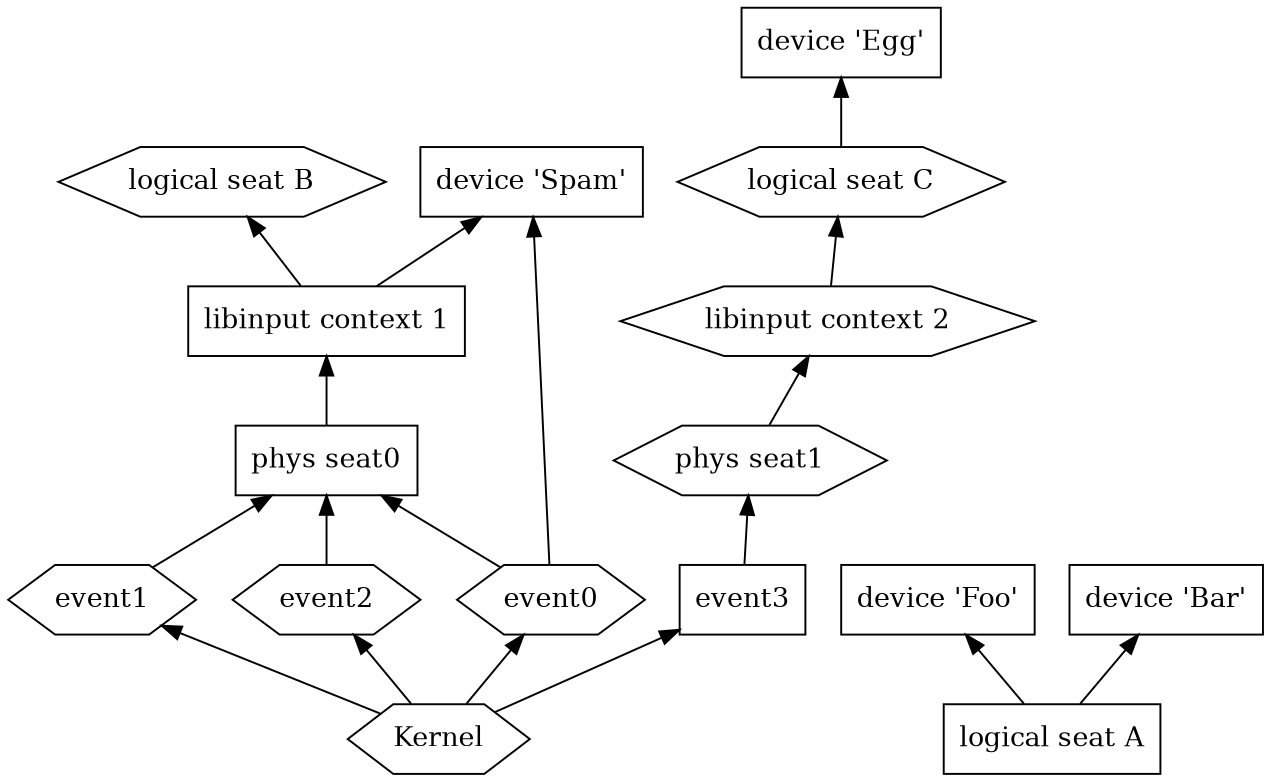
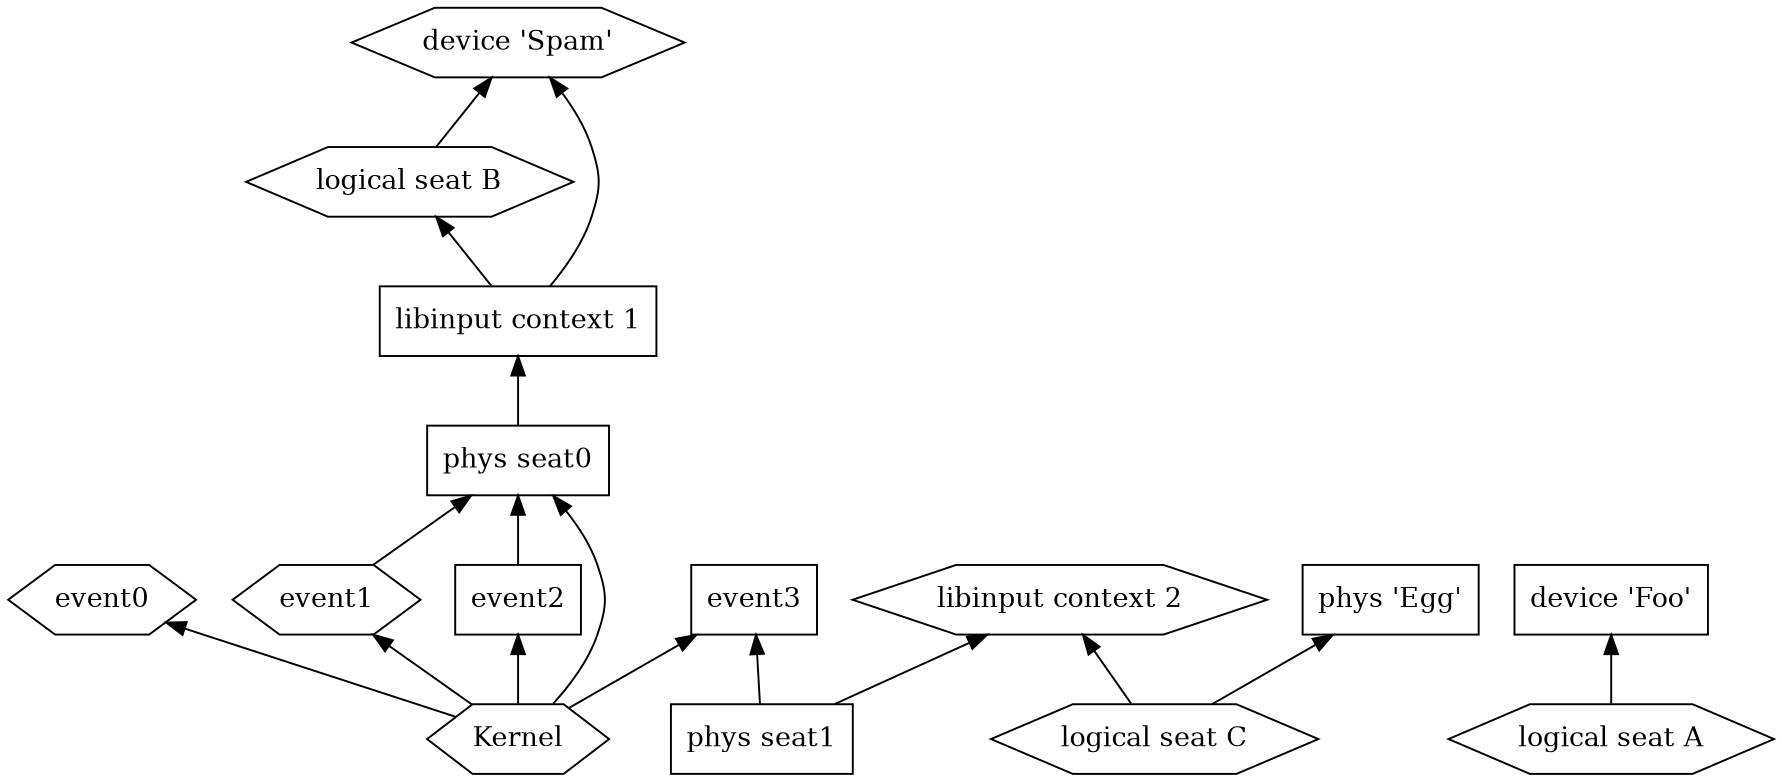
node "device 'Egg'": label "device 'Egg'" -> "phys 'Egg'"
node "device 'Spam'": shape box -> hexagon
edge "libinput context 2" -> "logical seat C": reversed
edge "event0" -> "device 'Spam'": now "logical seat B" -> "device 'Spam'"
node "phys seat1": shape hexagon -> box
edge "event0" -> "phys seat0": now "Kernel" -> "phys seat0"
edge "event3" -> "phys seat1": reversed
node "event2": shape hexagon -> box
node "device 'Bar'": removed
node "logical seat A": shape box -> hexagon
